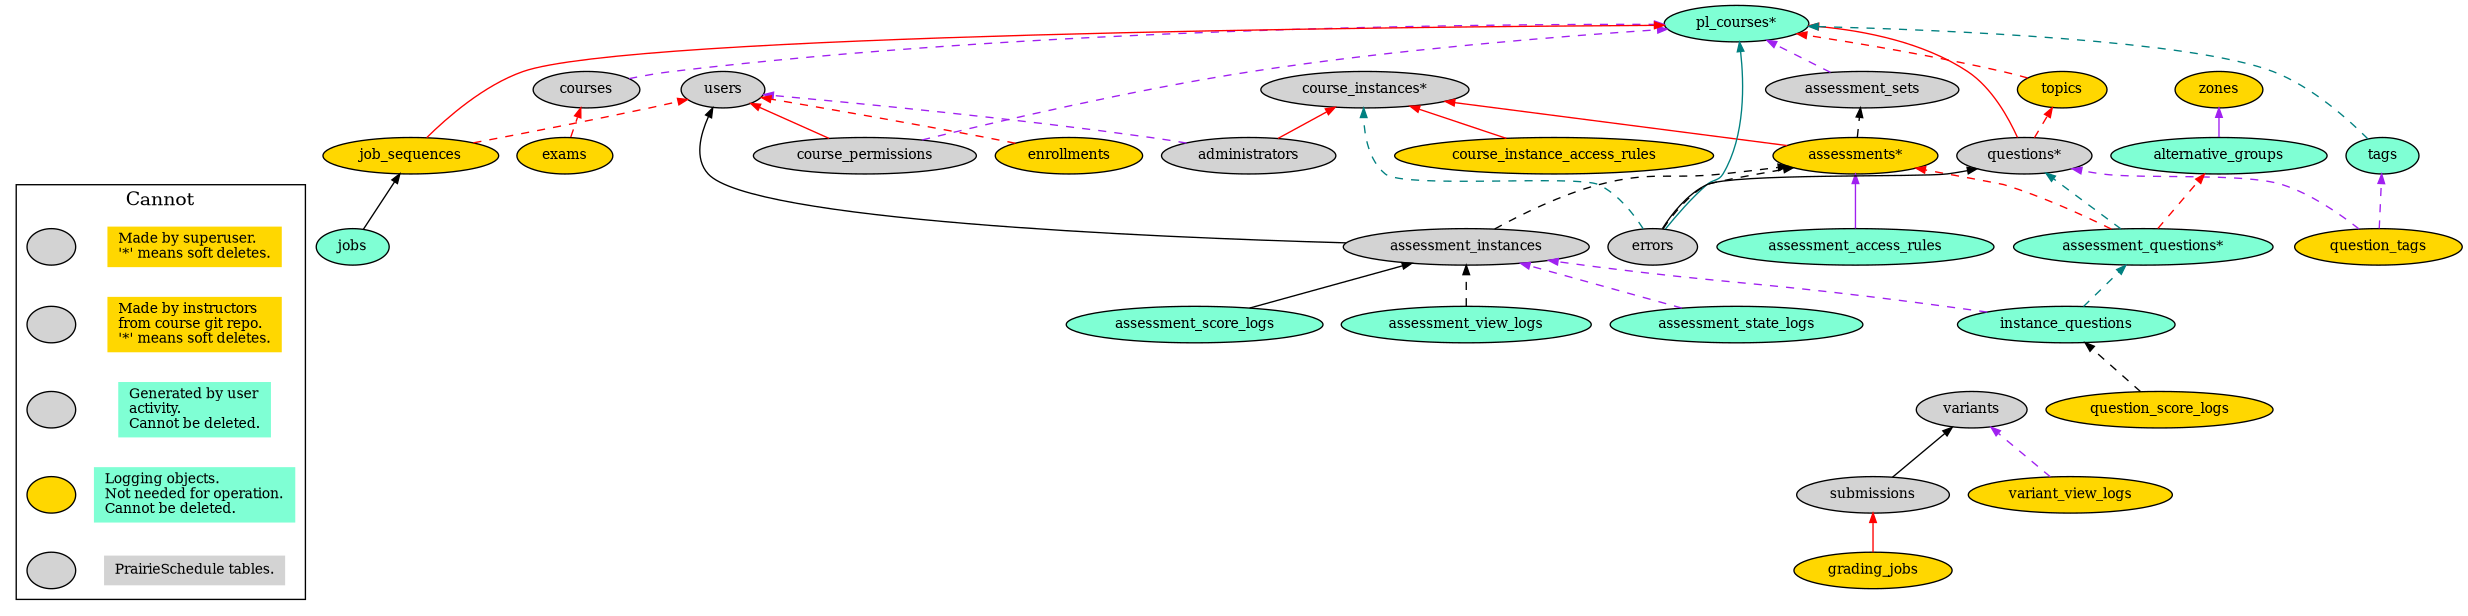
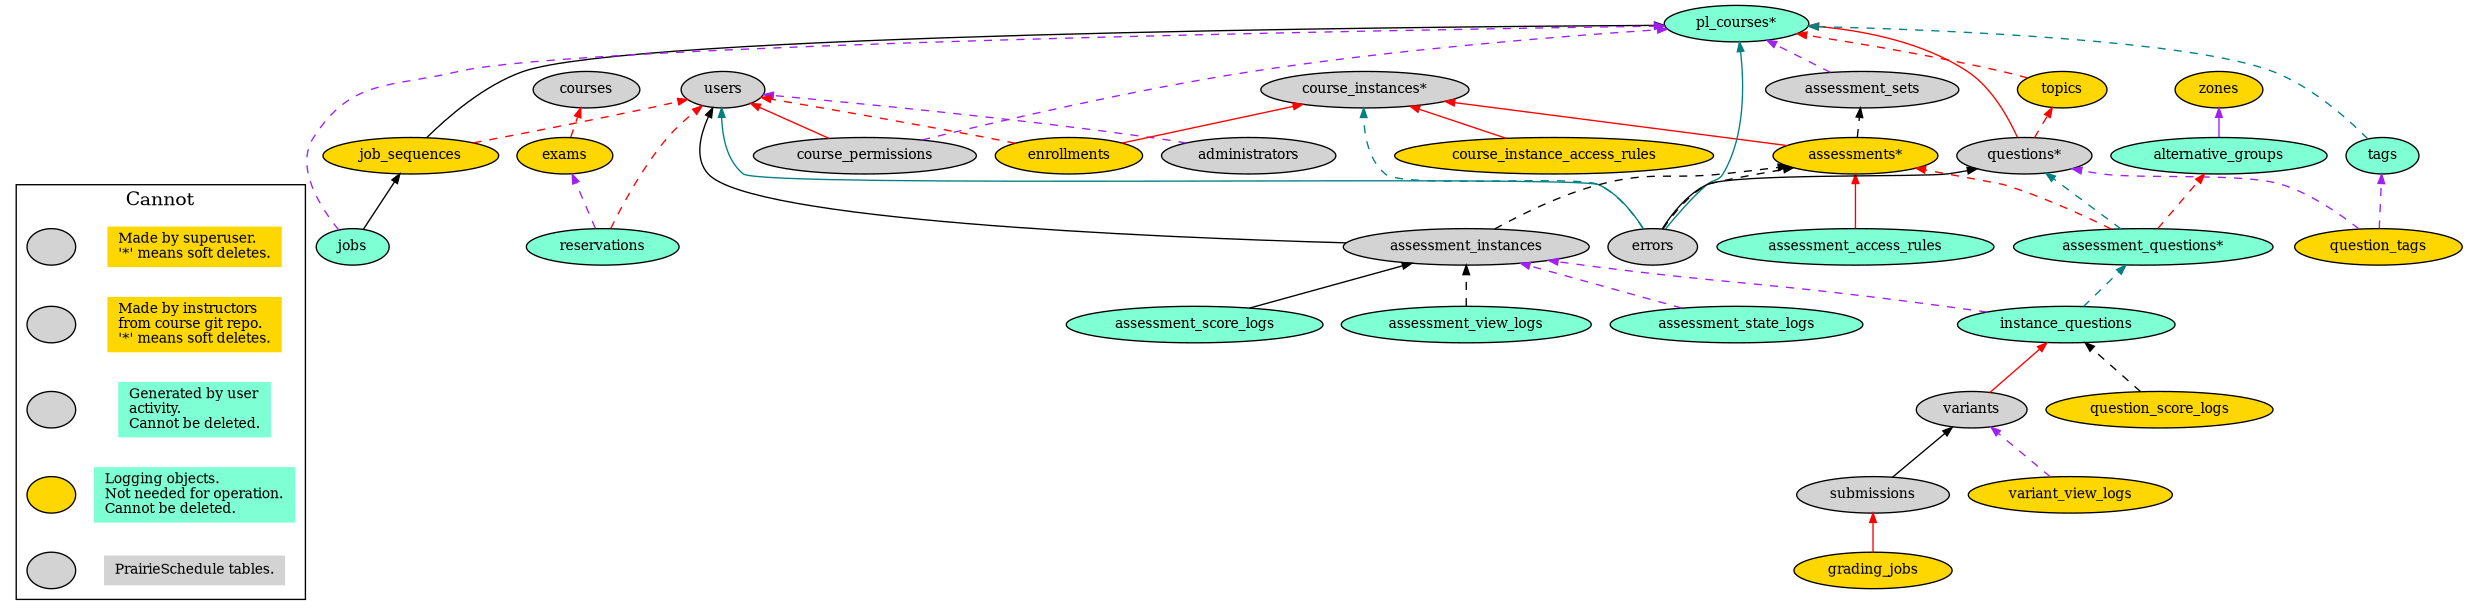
edge "job_sequences" -> "pl_courses*": color red -> black
edge "courses" -> "pl_courses*": now "jobs" -> "pl_courses*"
edge "administrators" -> "course_instances*": now "enrollments" -> "course_instances*"
edge "errors" -> "users": added
edge "assessment_access_rules" -> "assessments*": color purple -> red
node "reservations": added
edge "variants" -> "instance_questions": added
